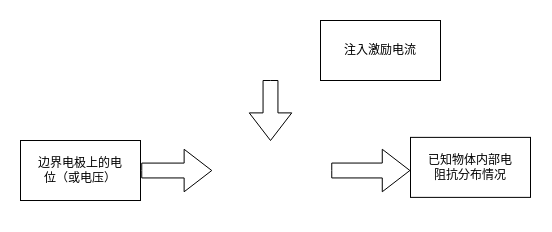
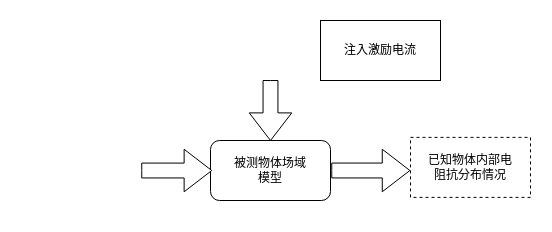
node "已知物体内部电 阻抗分布情况": style solid -> dashed
node "边界电极上的电 位（或电压）": removed
node "被测物体场域 模型": added
